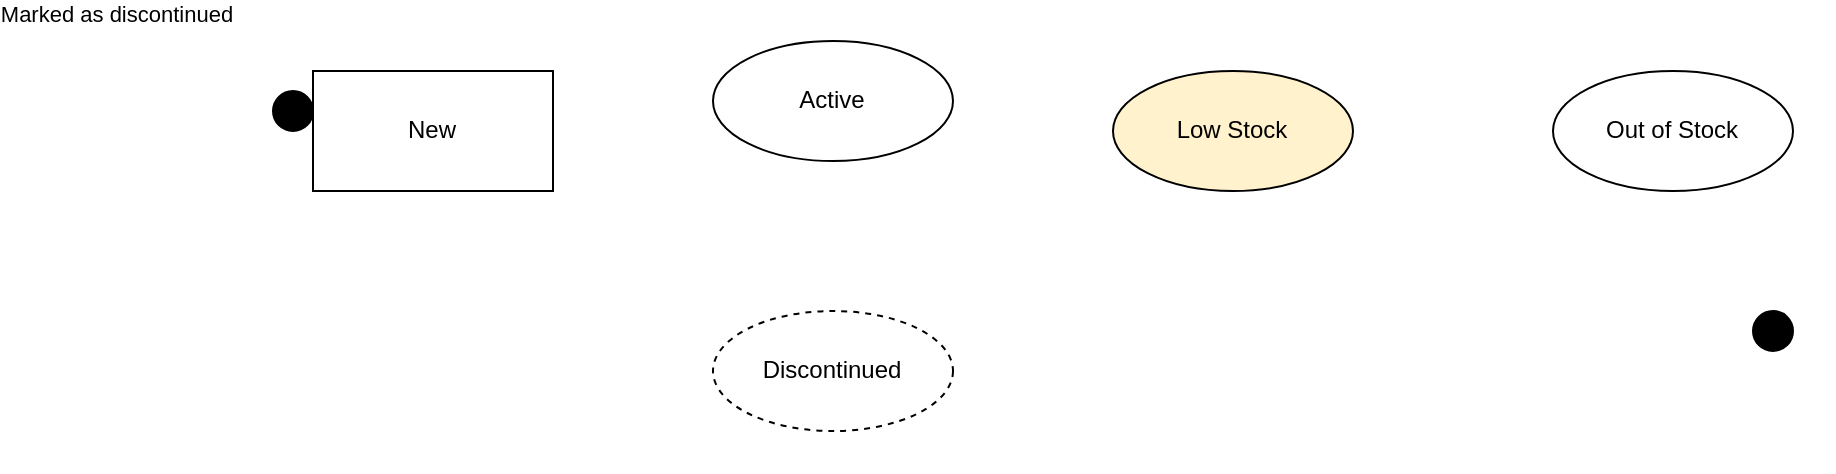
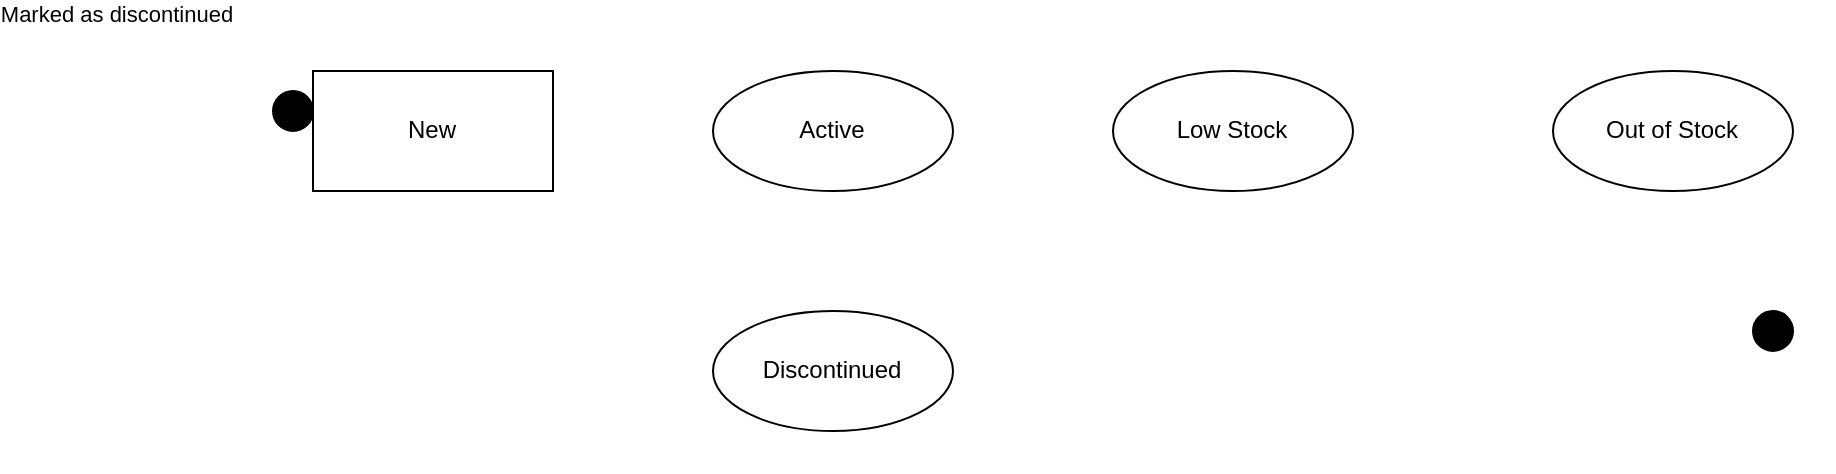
node "Active": moved (833, 101) -> (833, 131)
node "Low Stock": fillcolor #fff2cc -> #ffffff
node "Discontinued": style dashed -> solid
